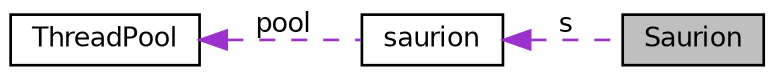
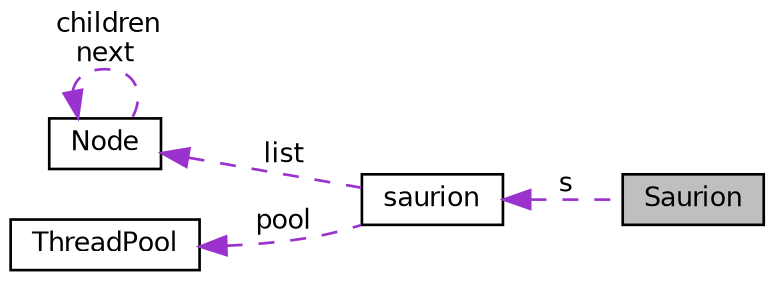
node "Node": added
